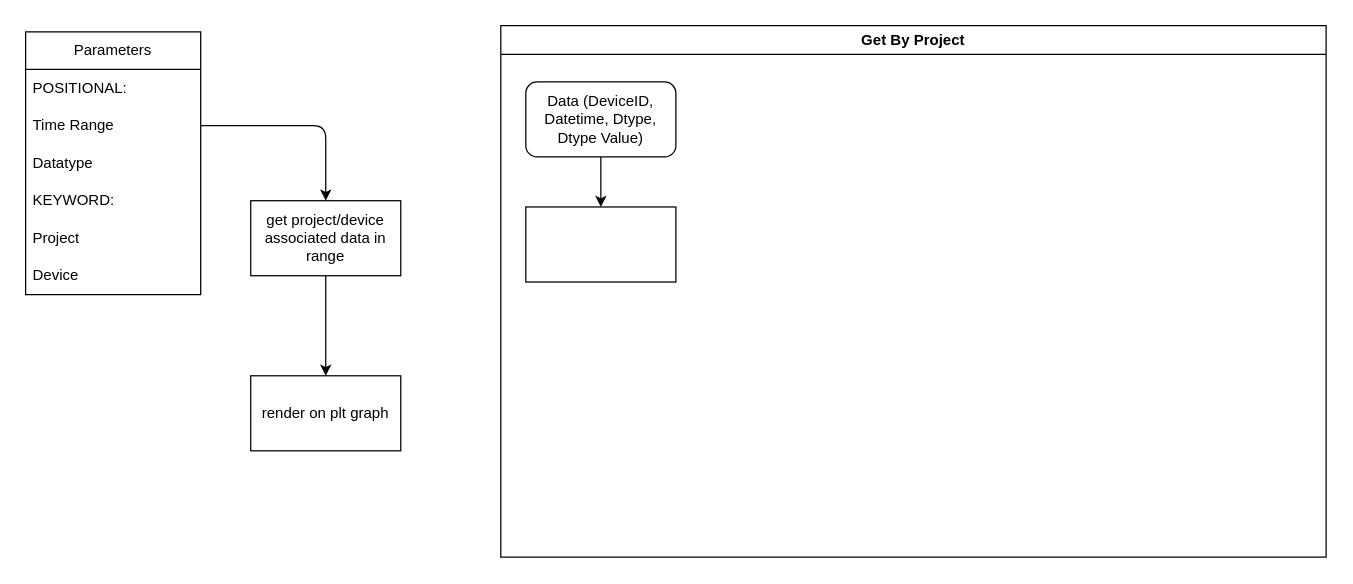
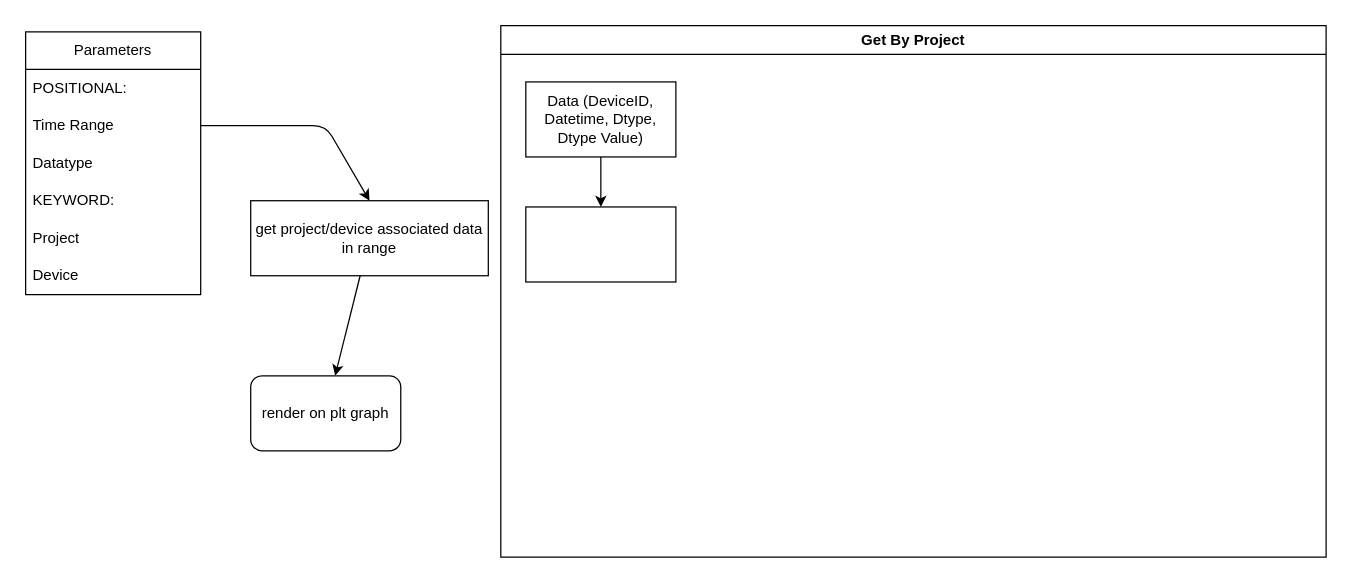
node "Data (DeviceID, Datetime, Dtype, Dtype Value)": shape rounded rectangle -> rectangle
node "get project/device associated data in range": size 150x75 -> 238x75
node "render on plt graph": shape rectangle -> rounded rectangle
